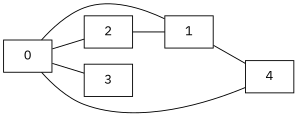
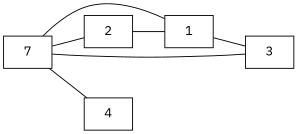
edge "1" -- "4": now "1" -- "3"
node "0": label "0" -> "7"
